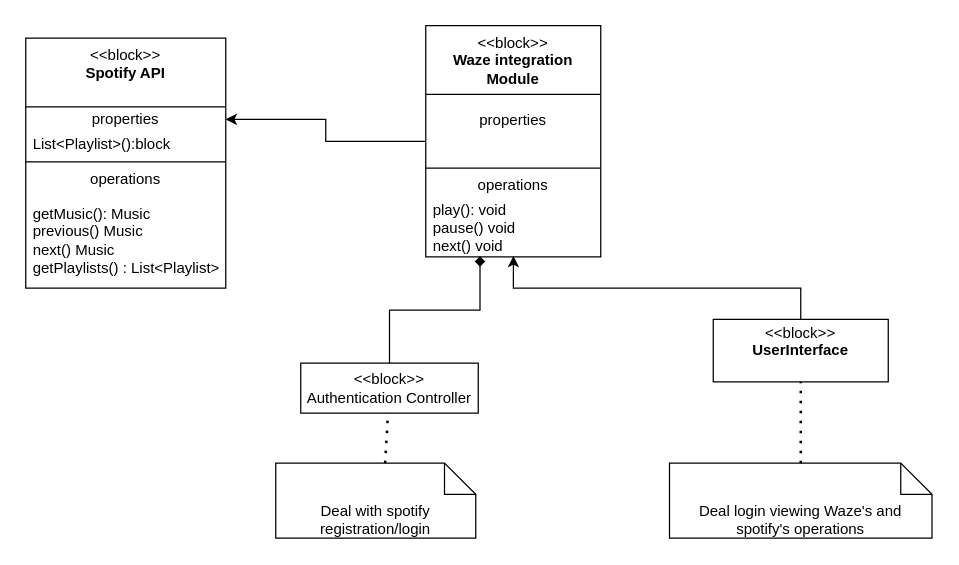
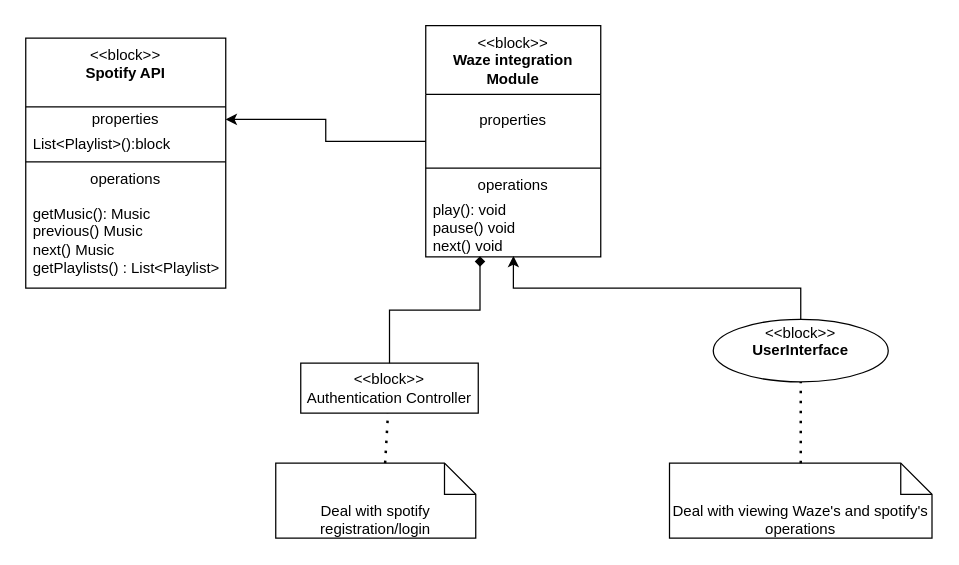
node "<<block>> UserInterface": shape rectangle -> ellipse
node "Deal login viewing Waze's and spotify's operations": label "Deal login viewing Waze's and spotify's operations" -> "Deal with viewing Waze's and spotify's operations"
